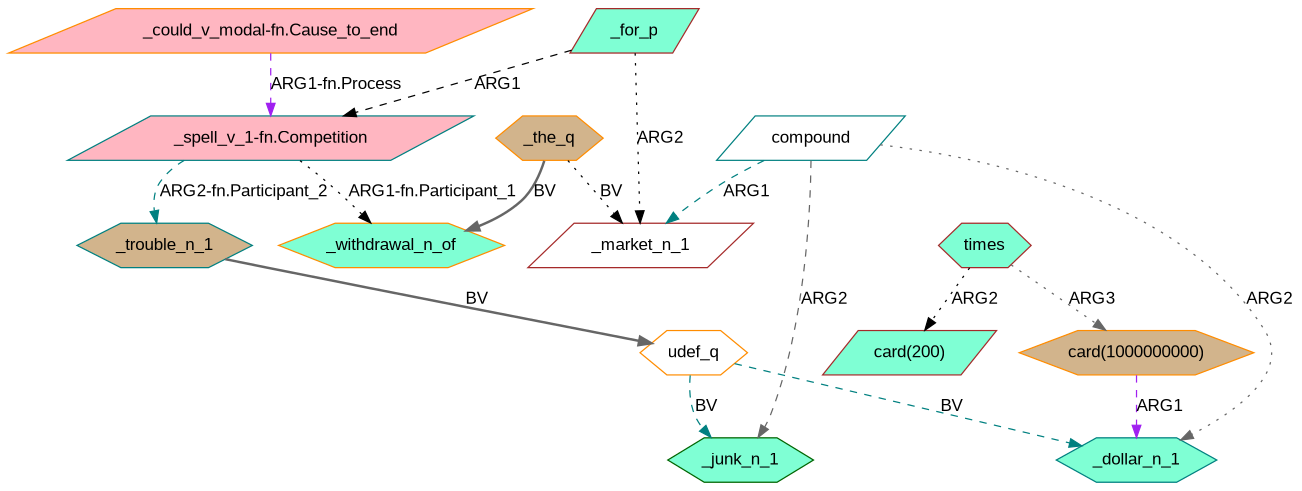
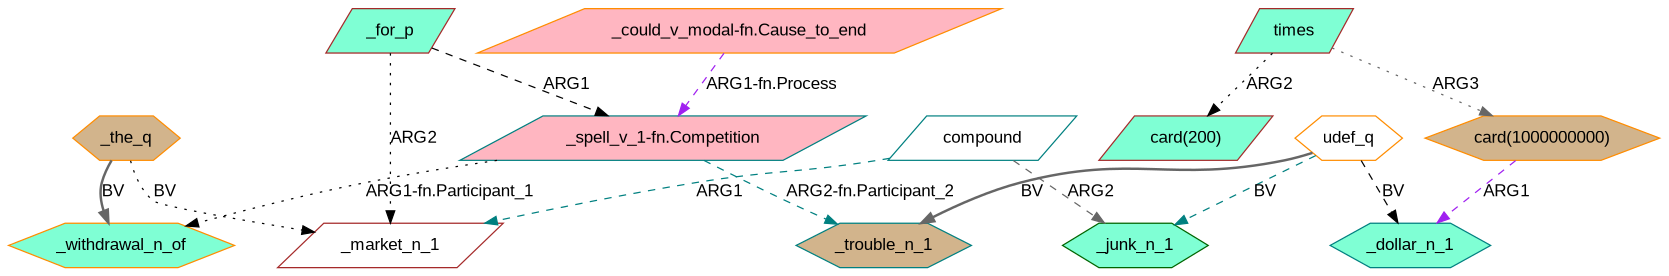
edge "compound" -> "_dollar_n_1": removed, label "ARG2"
node "times": shape hexagon -> parallelogram
edge "_trouble_n_1" -> "udef_q": reversed
edge "udef_q" -> "_dollar_n_1": color teal -> black
